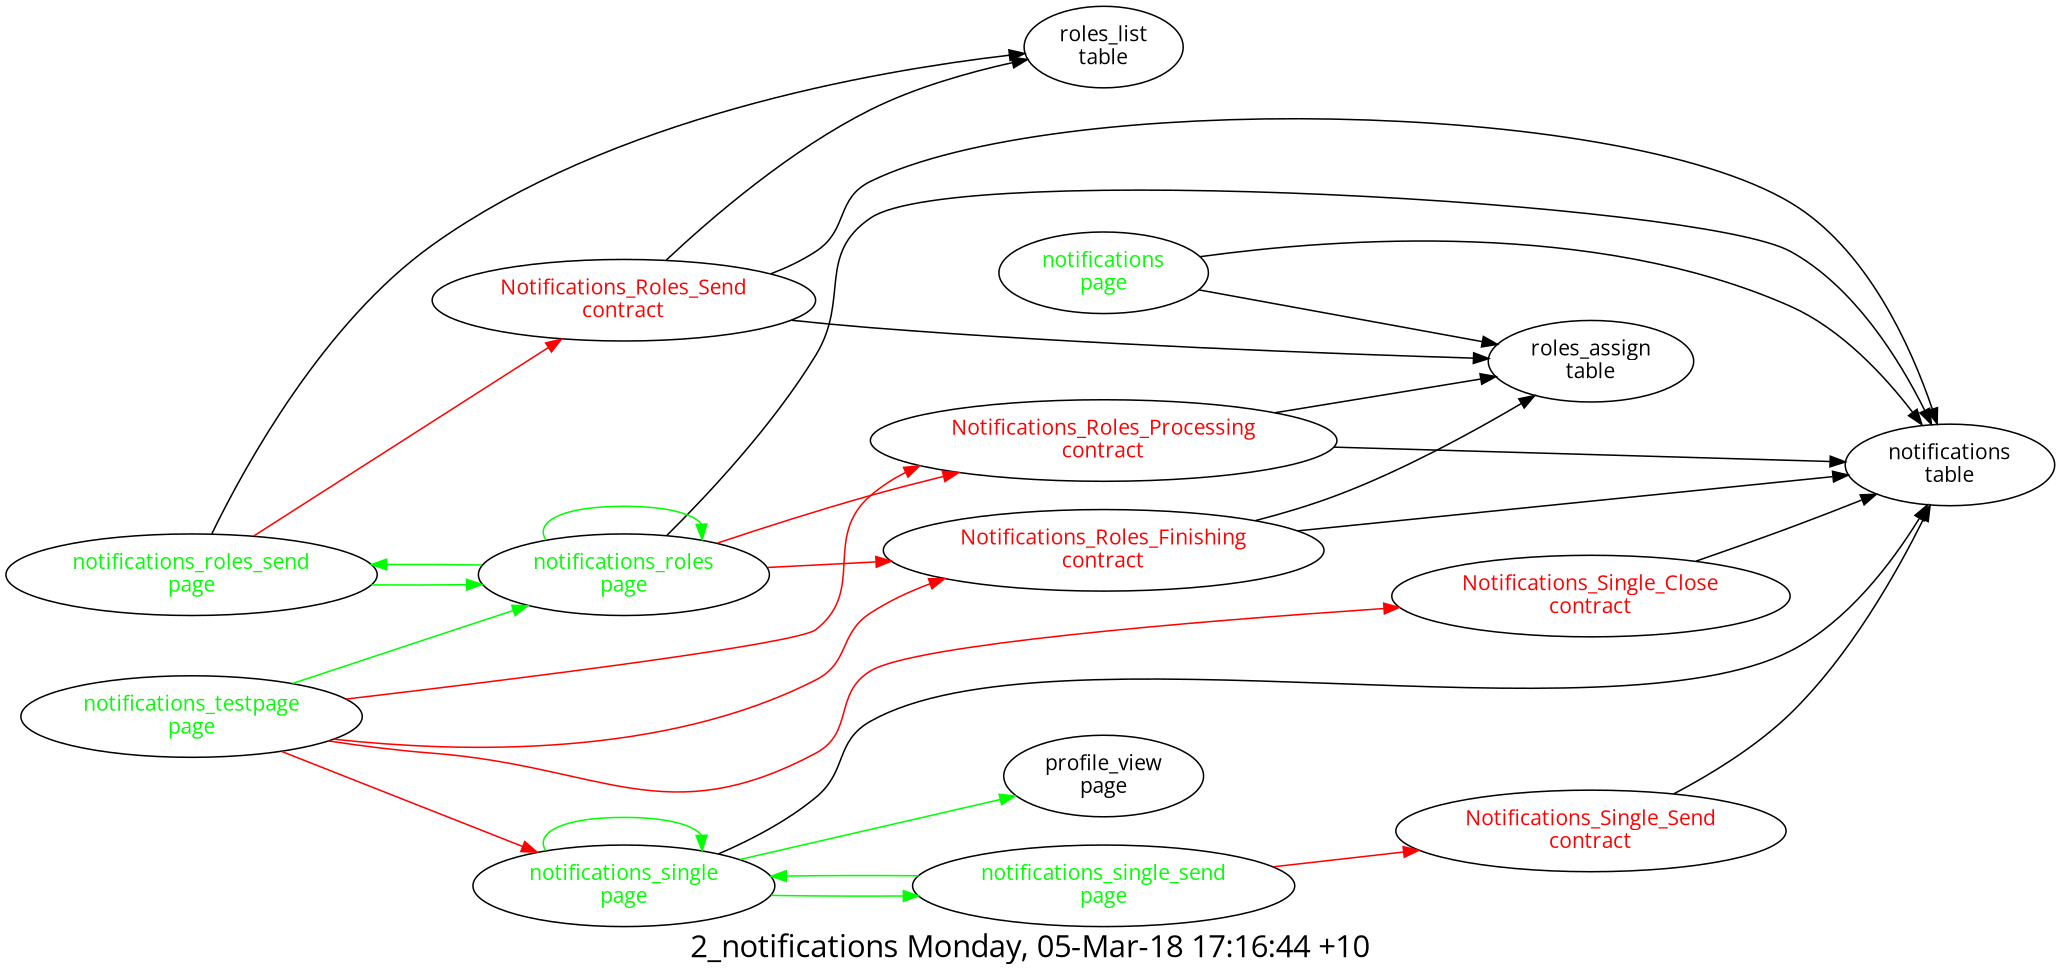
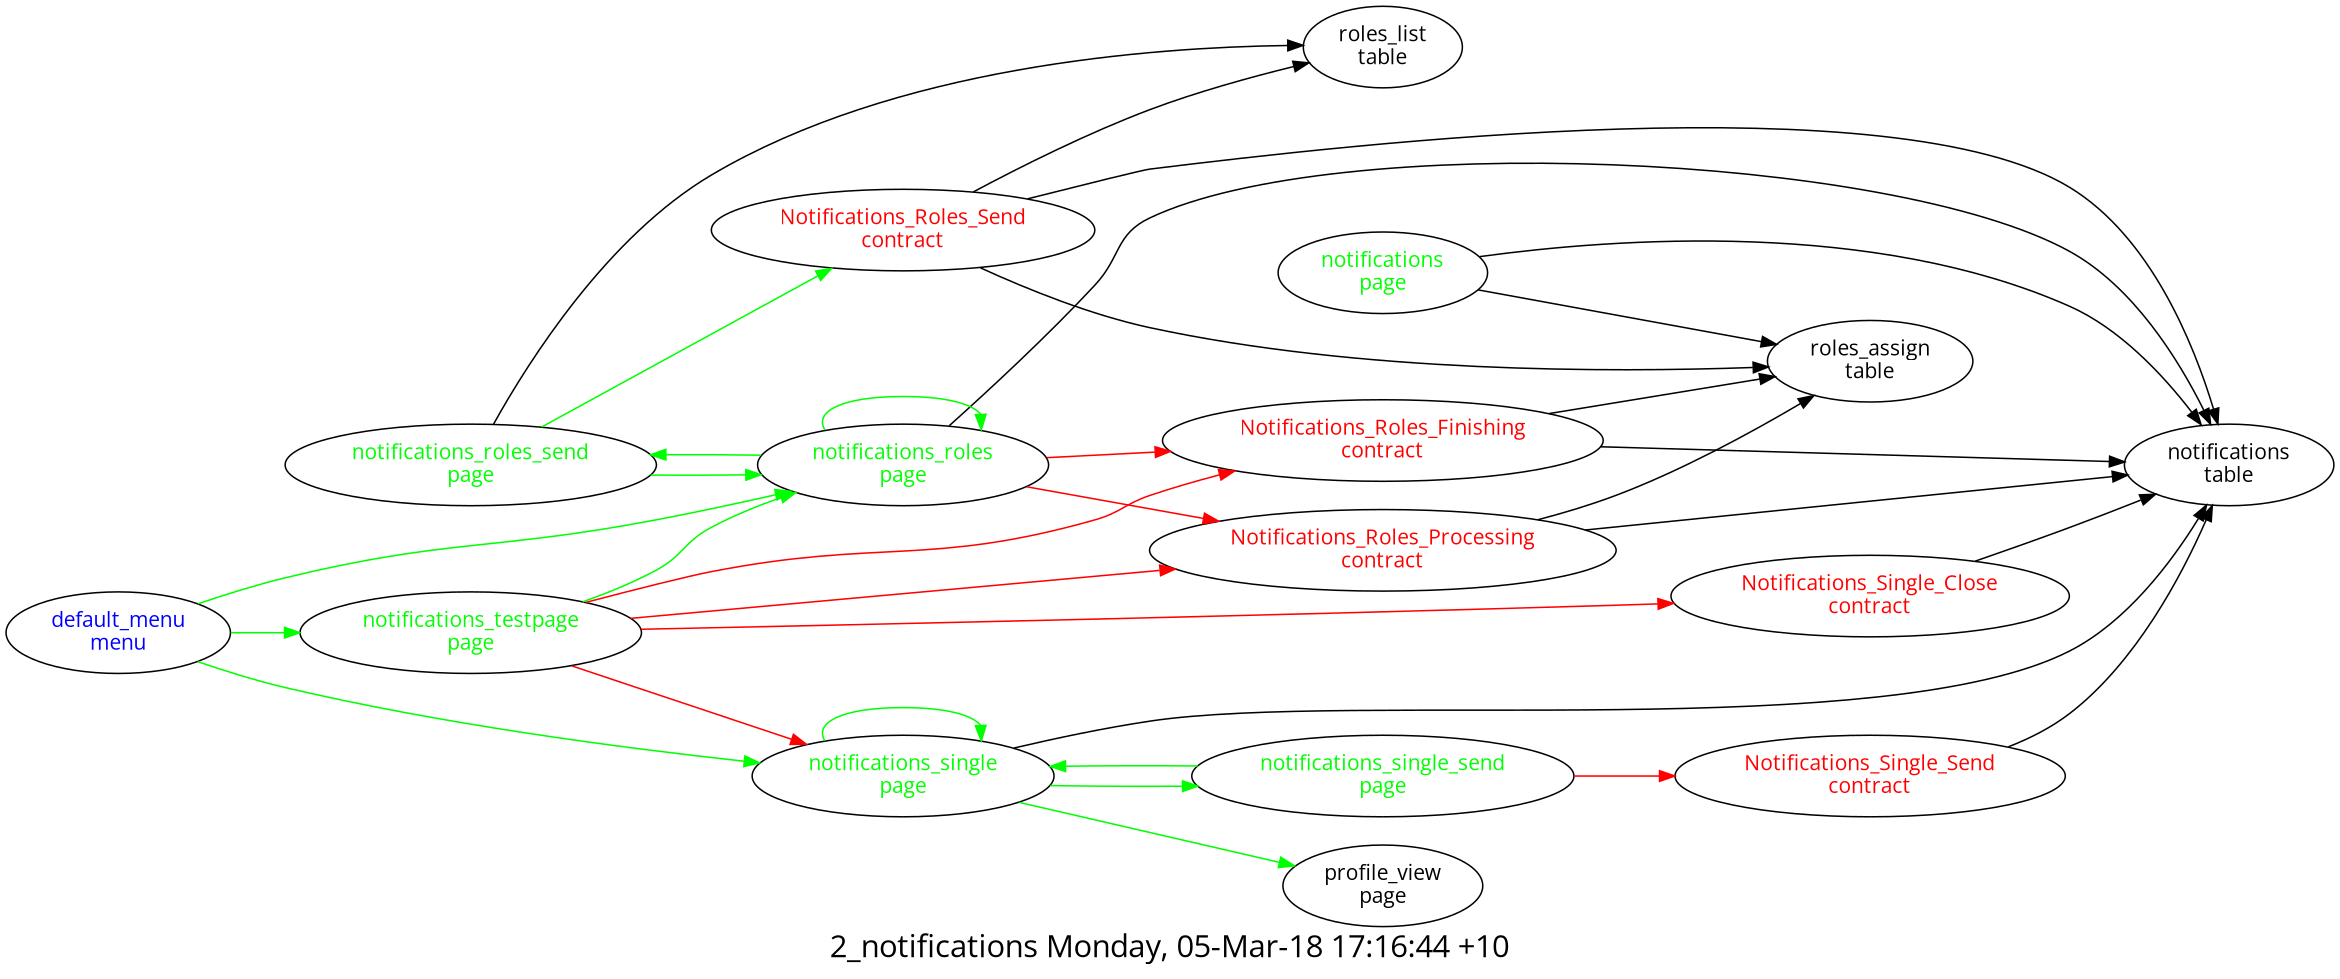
edge "notifications_roles_send page" -> "Notifications_Roles_Send contract": color red -> green
node "default_menu menu": added
